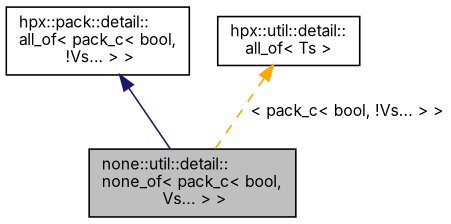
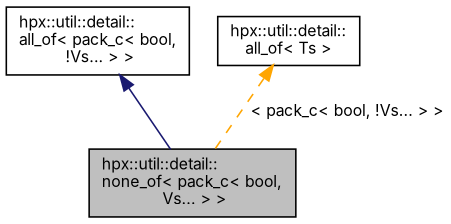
node "hpx::pack::detail:: all_of< pack_c< bool, !Vs... > >": label "hpx::pack::detail:: all_of< pack_c< bool, !Vs... > >" -> "hpx::util::detail:: all_of< pack_c< bool, !Vs... > >"
node "none::util::detail:: none_of< pack_c< bool, Vs... > >": label "none::util::detail:: none_of< pack_c< bool, Vs... > >" -> "hpx::util::detail:: none_of< pack_c< bool, Vs... > >"
